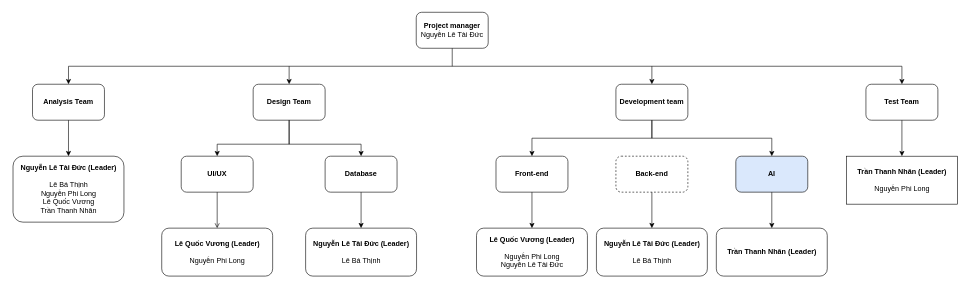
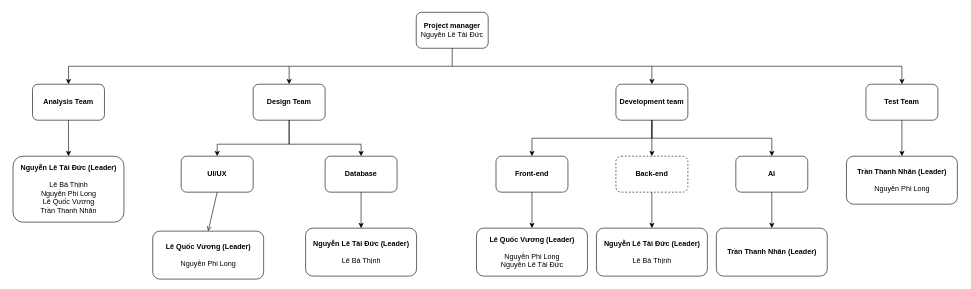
edge "Development team" -> "Back-end": added
node "AI": fillcolor #dae8fc -> #ffffff
node "Trần Thanh Nhân (Leader) Nguyễn Phi Long": shape rectangle -> rounded rectangle
node "Lê Quốc Vương (Leader) Nguyễn Phi Long": moved (217, 252) -> (208, 255)
